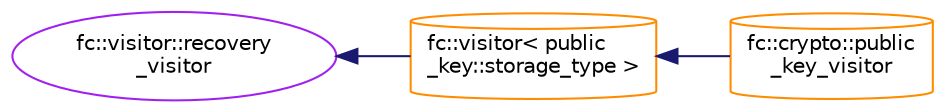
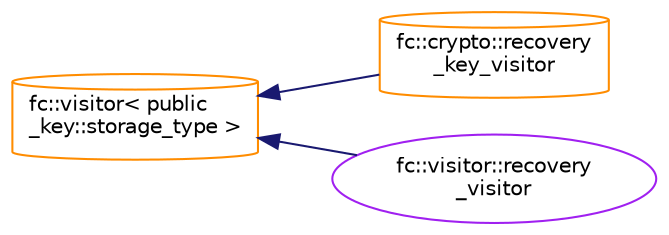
edge "fc::visitor< public _key::storage_type >" -> "fc::visitor::recovery _visitor": reversed
node "fc::crypto::public _key_visitor": label "fc::crypto::public _key_visitor" -> "fc::crypto::recovery _key_visitor"
